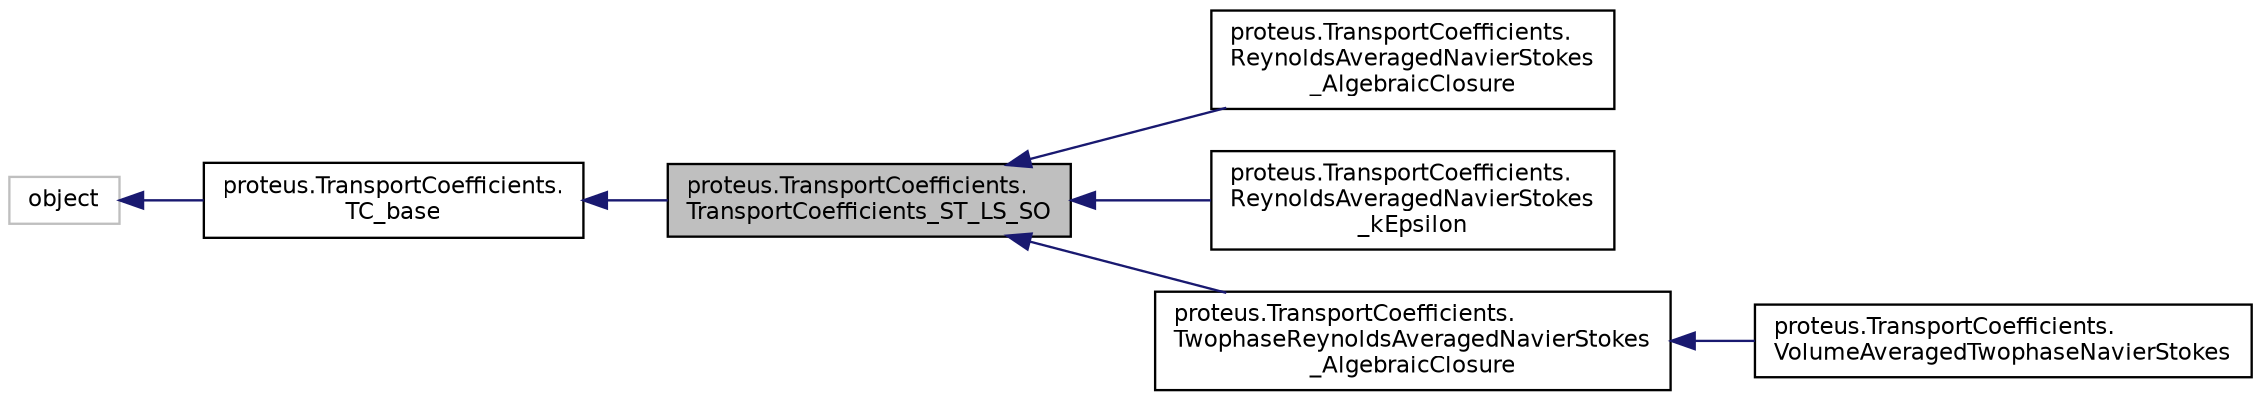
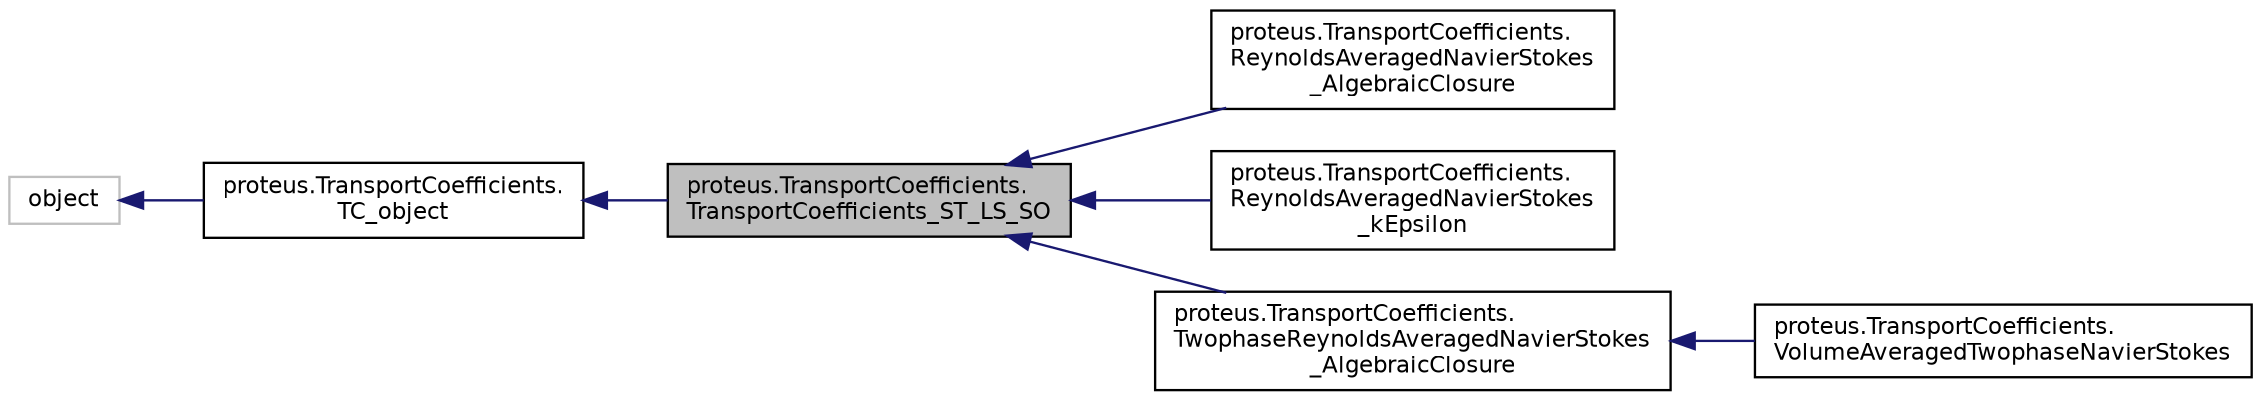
node "proteus.TransportCoefficients. TC_base": label "proteus.TransportCoefficients. TC_base" -> "proteus.TransportCoefficients. TC_object"
